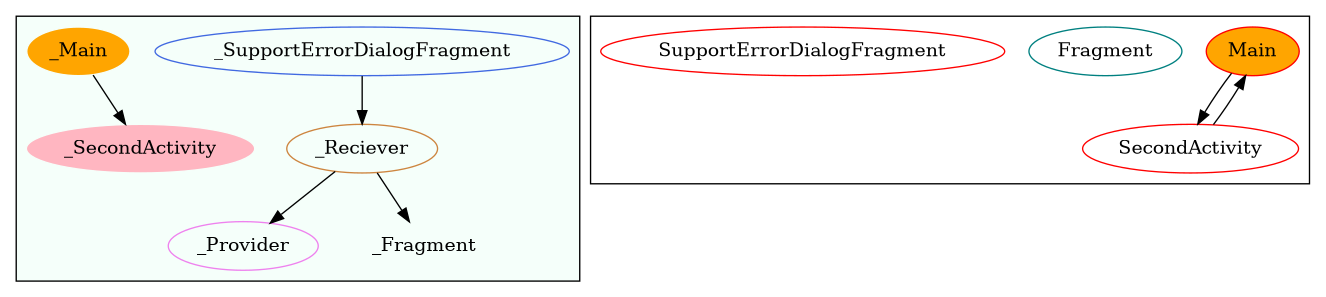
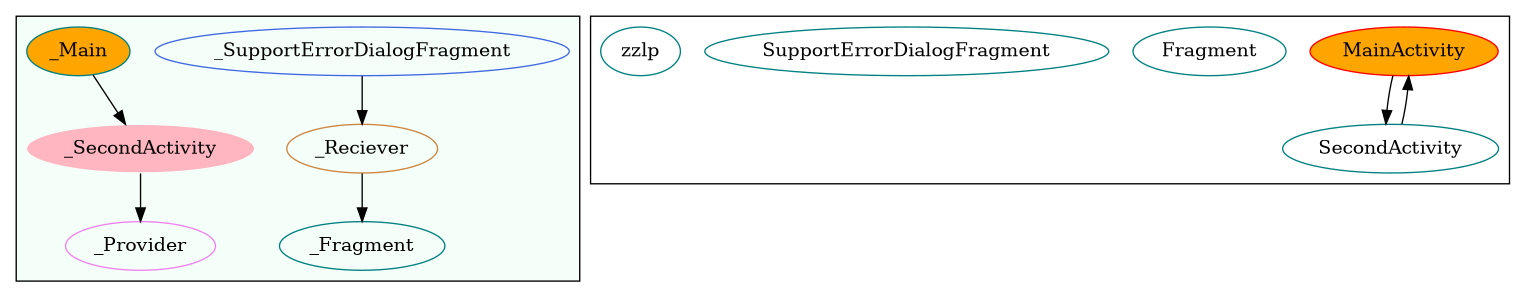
node "_Main": color mintcream -> teal
node "zzlp": added
node "SupportErrorDialogFragment": color red -> teal
node "Main": label "Main" -> "MainActivity"
node "SecondActivity": color red -> teal
edge "_Reciever" -> "_Provider": now "_SecondActivity" -> "_Provider"
node "_Fragment": color mintcream -> teal
